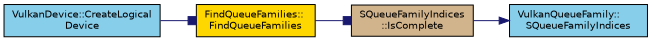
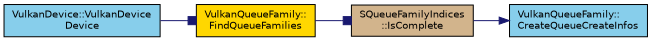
node "VulkanDevice::CreateLogical Device": label "VulkanDevice::CreateLogical Device" -> "VulkanDevice::VulkanDevice Device"
node "FindQueueFamilies:: FindQueueFamilies": label "FindQueueFamilies:: FindQueueFamilies" -> "VulkanQueueFamily:: FindQueueFamilies"
node "VulkanQueueFamily:: SQueueFamilyIndices": label "VulkanQueueFamily:: SQueueFamilyIndices" -> "VulkanQueueFamily:: CreateQueueCreateInfos"
